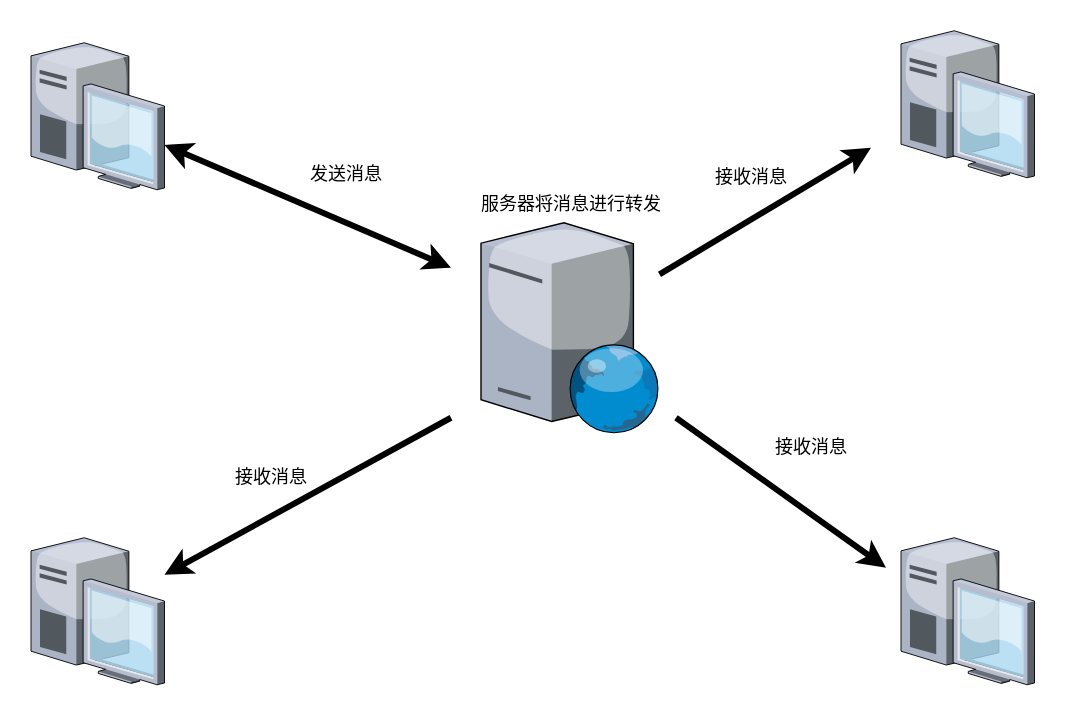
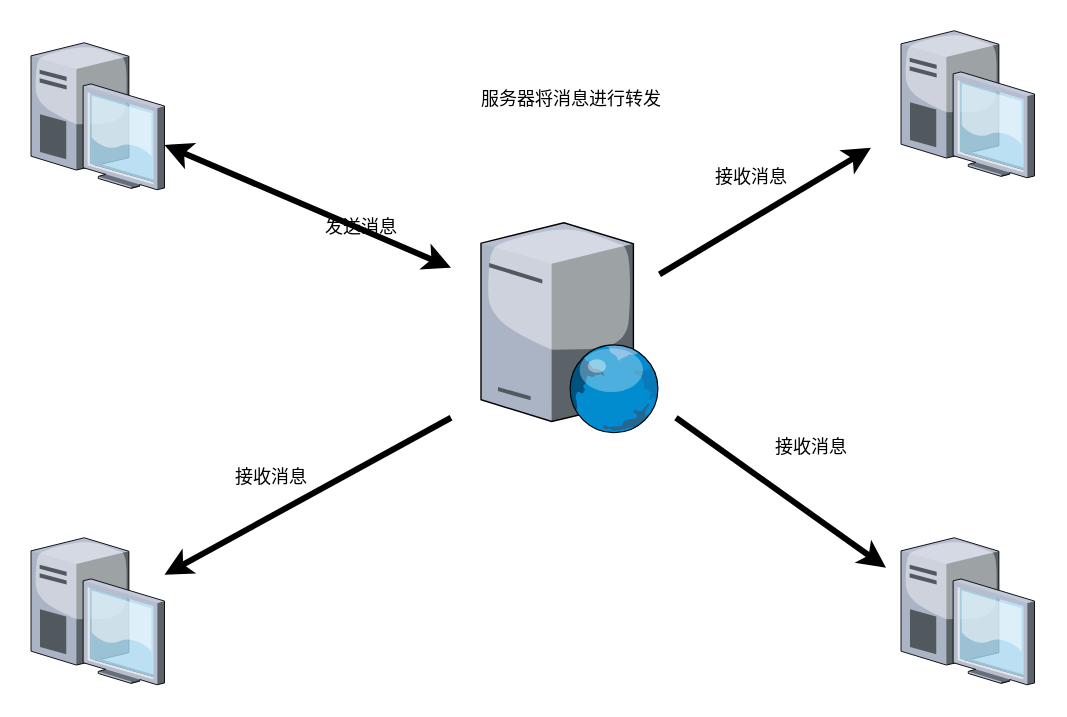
node "发送消息": moved (346, 175) -> (361, 227)
node "服务器将消息进行转发": moved (570, 205) -> (570, 100)
